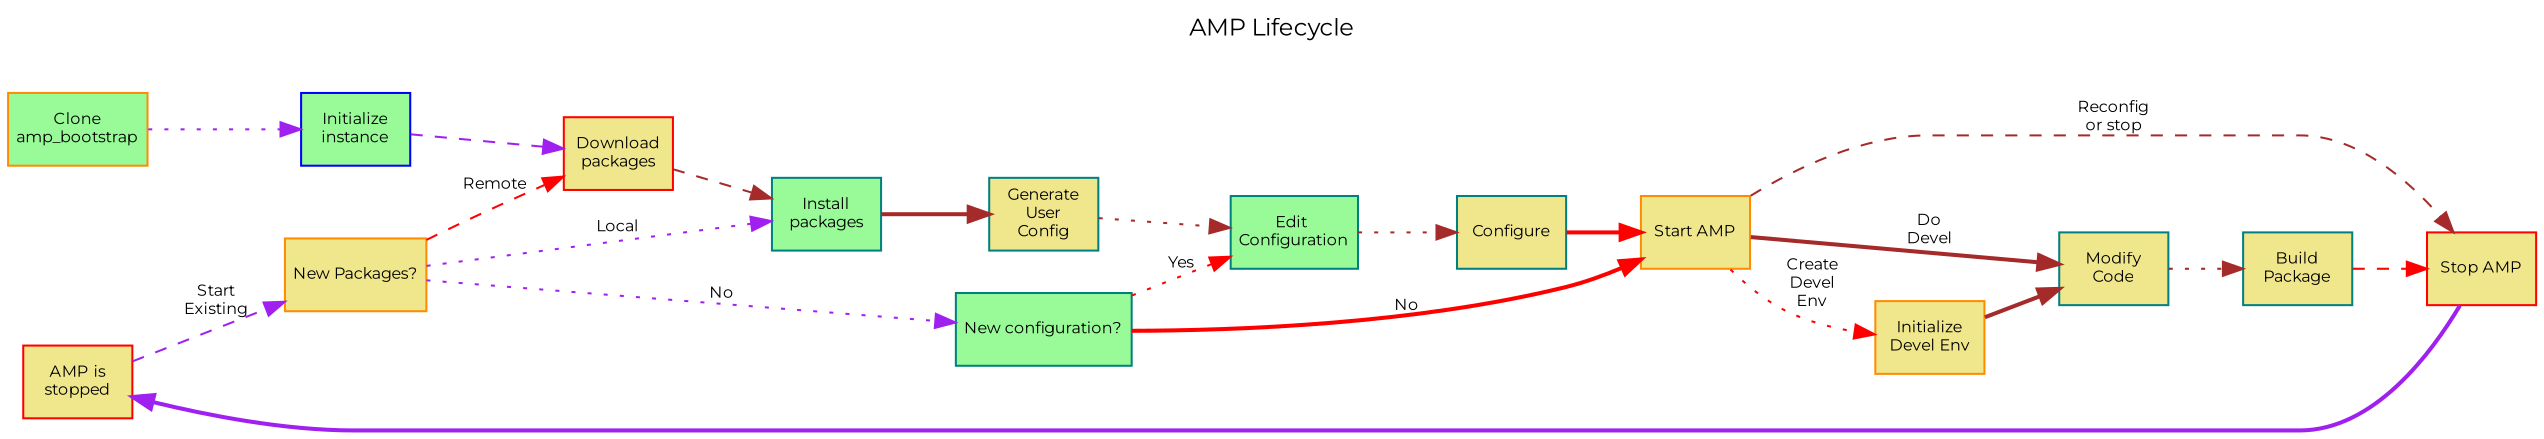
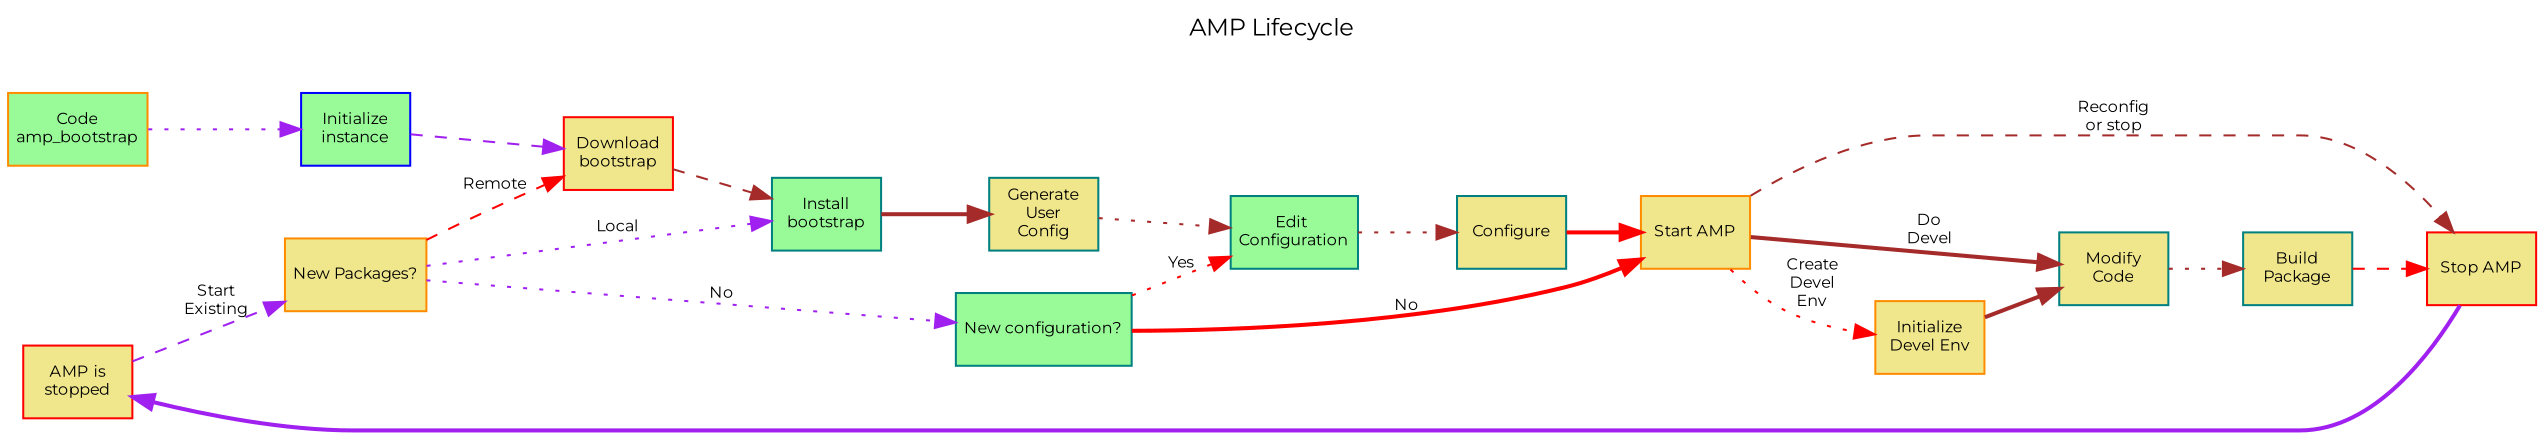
node "Clone amp_bootstrap": label "Clone amp_bootstrap" -> "Code amp_bootstrap"
node "Download packages": label "Download packages" -> "Download bootstrap"
node "Install packages": label "Install packages" -> "Install bootstrap"
